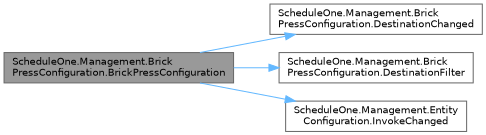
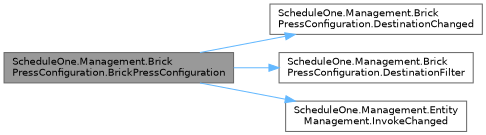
node "ScheduleOne.Management.Entity Configuration.InvokeChanged": label "ScheduleOne.Management.Entity Configuration.InvokeChanged" -> "ScheduleOne.Management.Entity Management.InvokeChanged"
